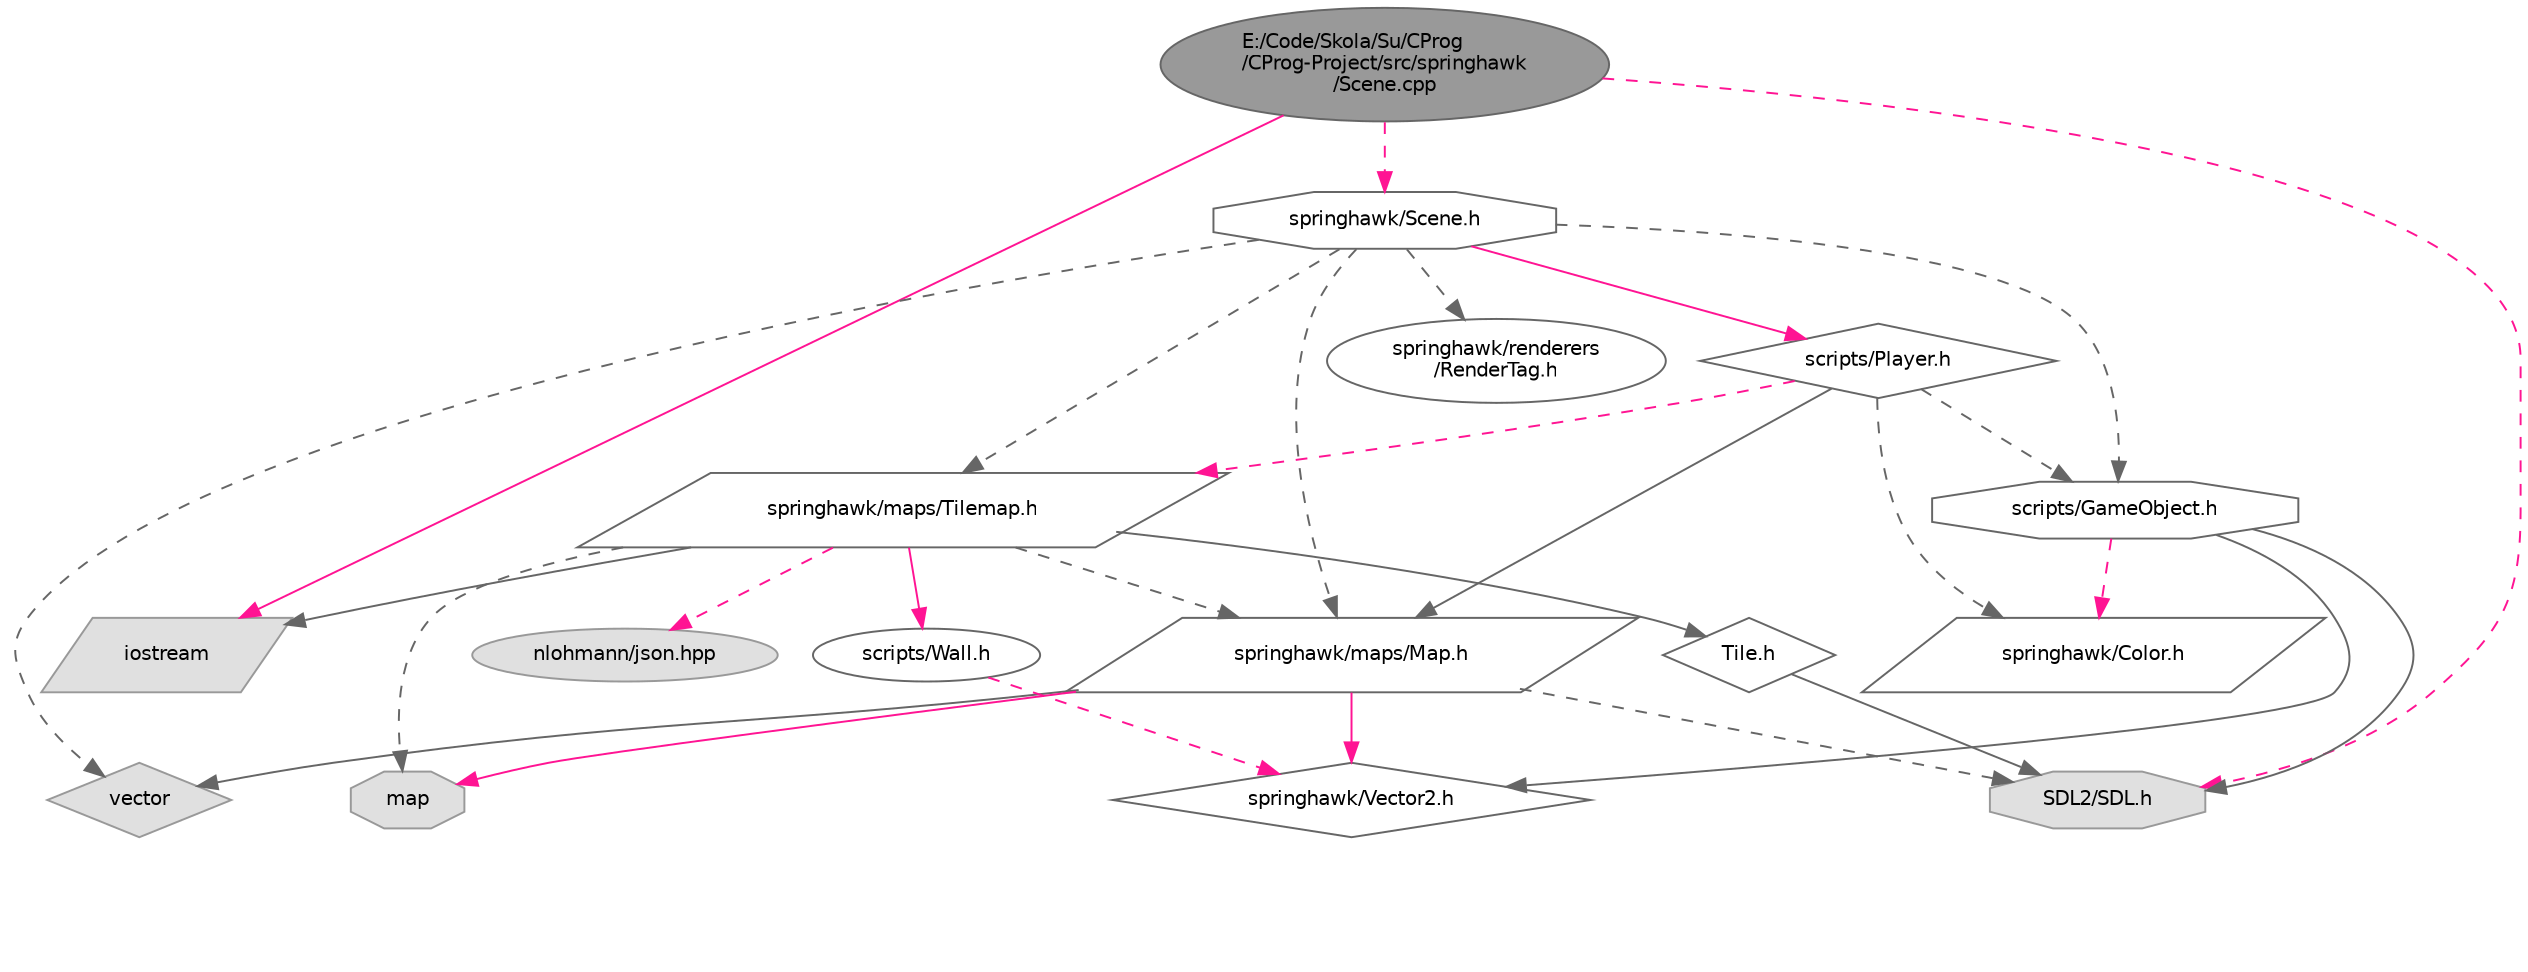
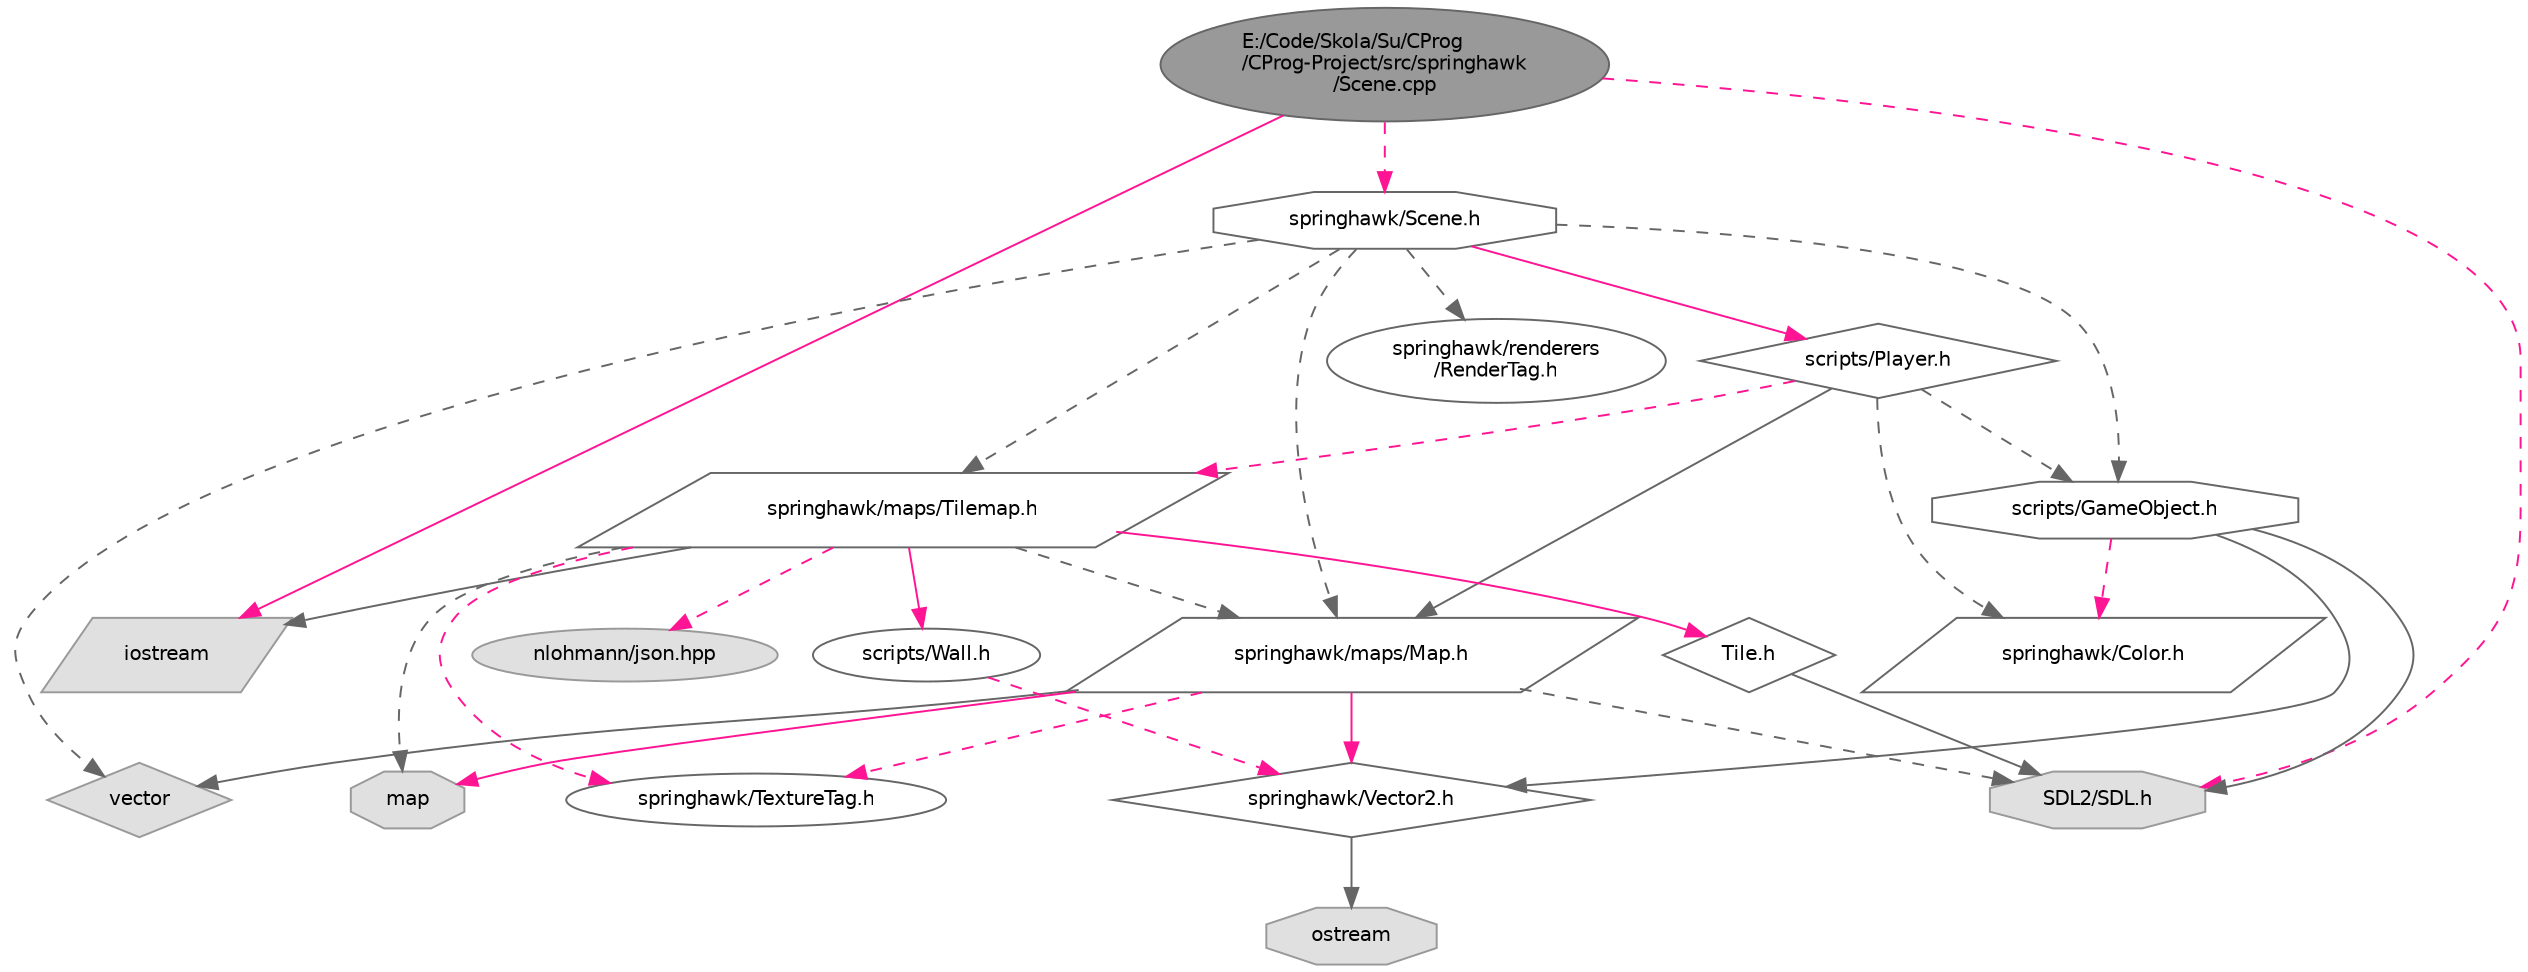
edge "springhawk/maps/Tilemap.h" -> "Tile.h": color gray40 -> deeppink
node "springhawk/TextureTag.h": added
node "ostream": added
